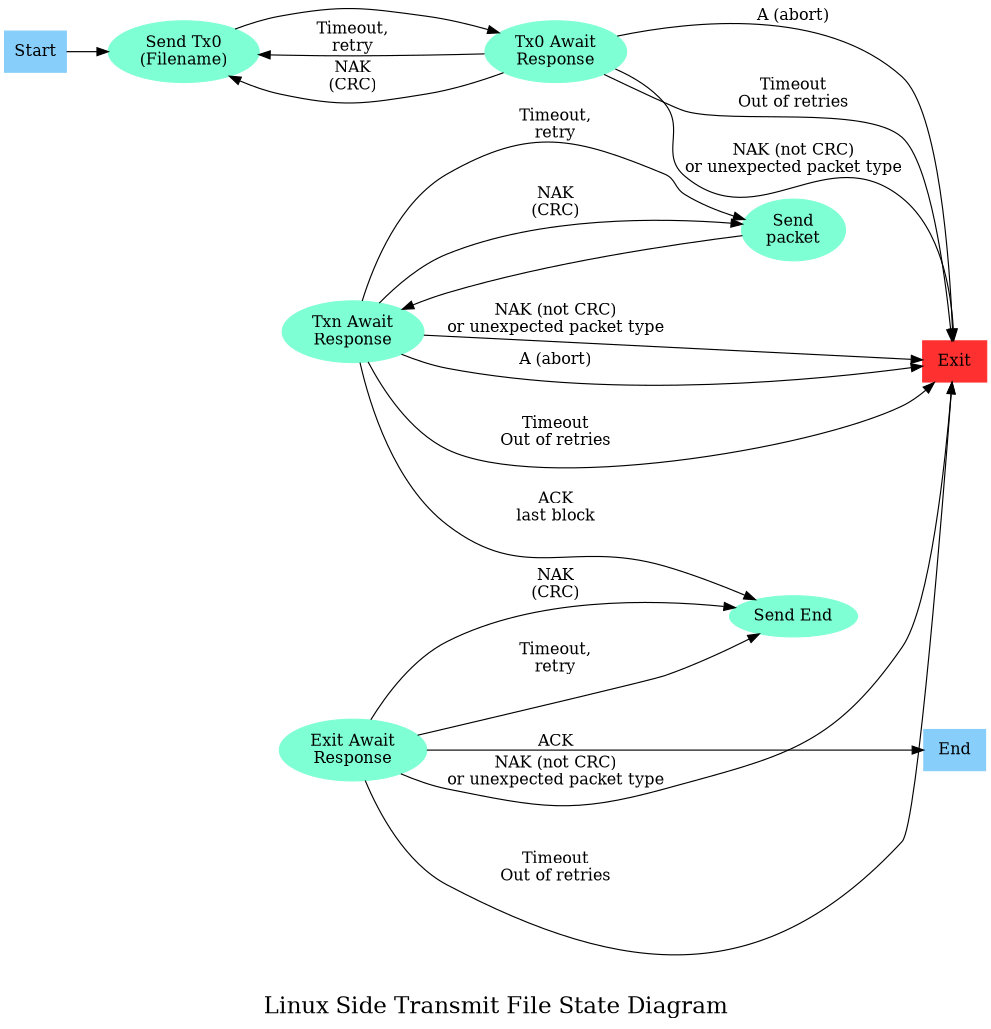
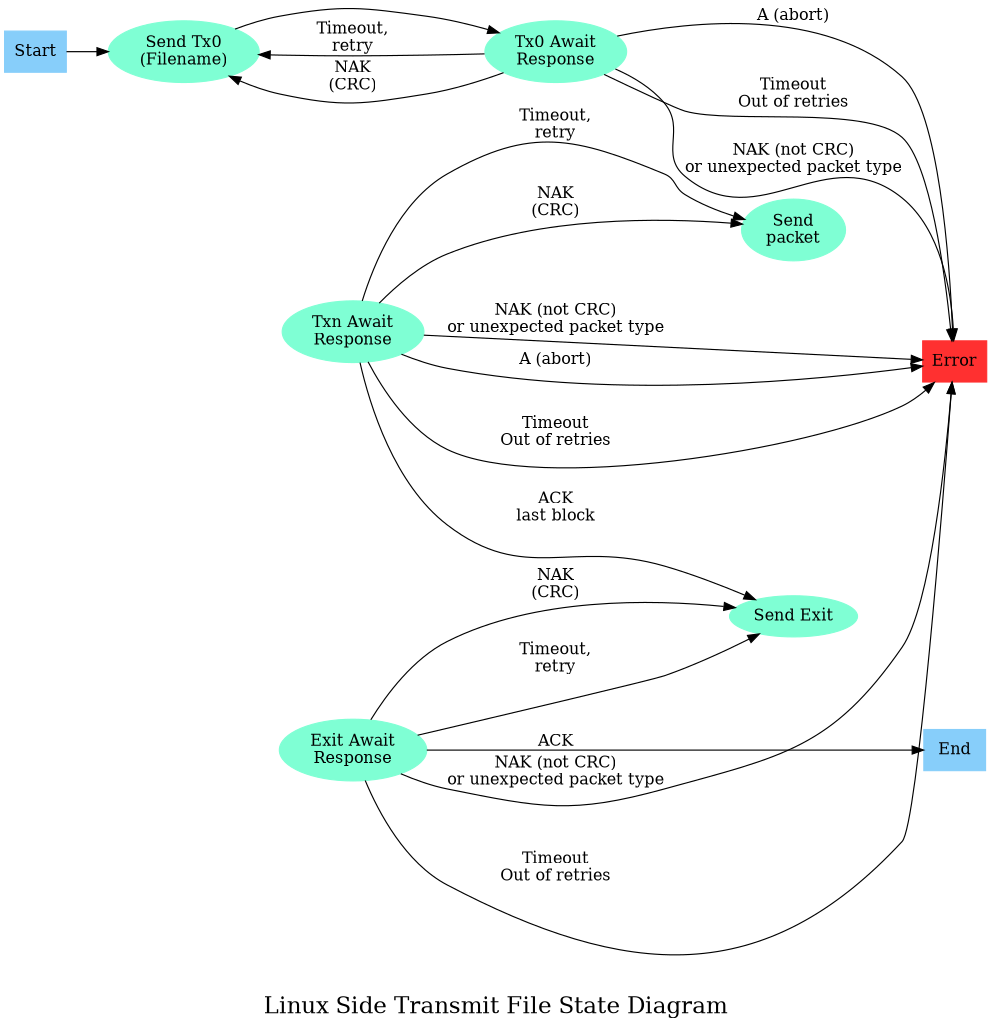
edge "Send packet" -> "Txn Await Response": removed
node "Exit": label "Exit" -> "Error"
node "Send End": label "Send End" -> "Send Exit"
